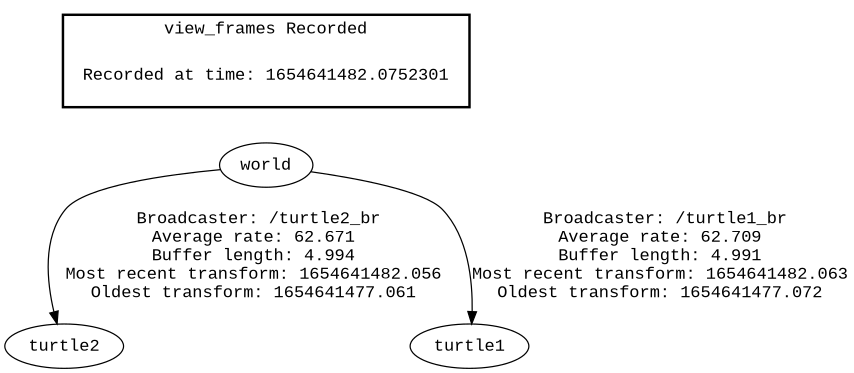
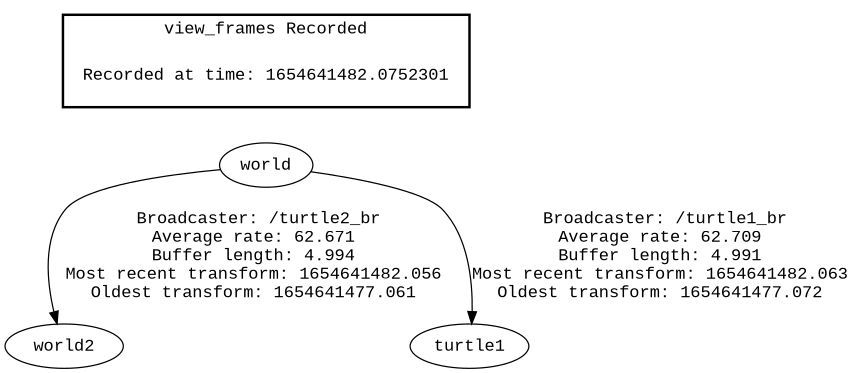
node "turtle2": label "turtle2" -> "world2"
